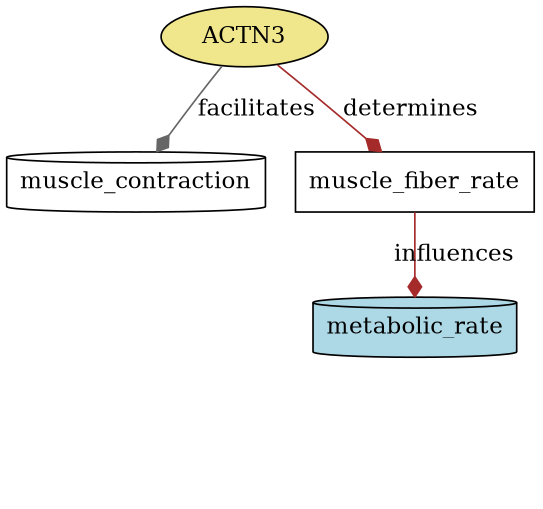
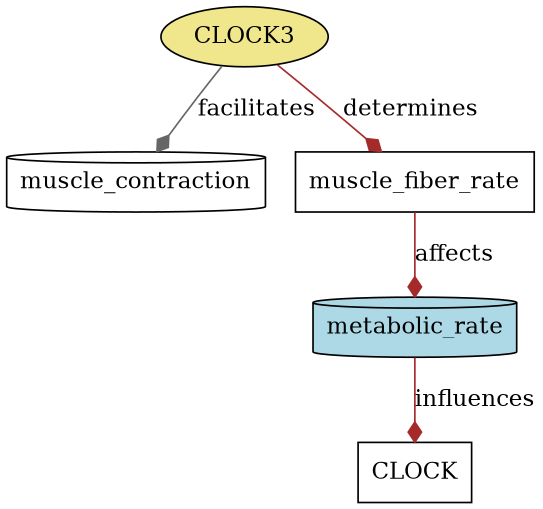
node "ACTN3": label "ACTN3" -> "CLOCK3"
edge "muscle_fiber_rate" -> "metabolic_rate": label "influences" -> "affects"
node "CLOCK": added
